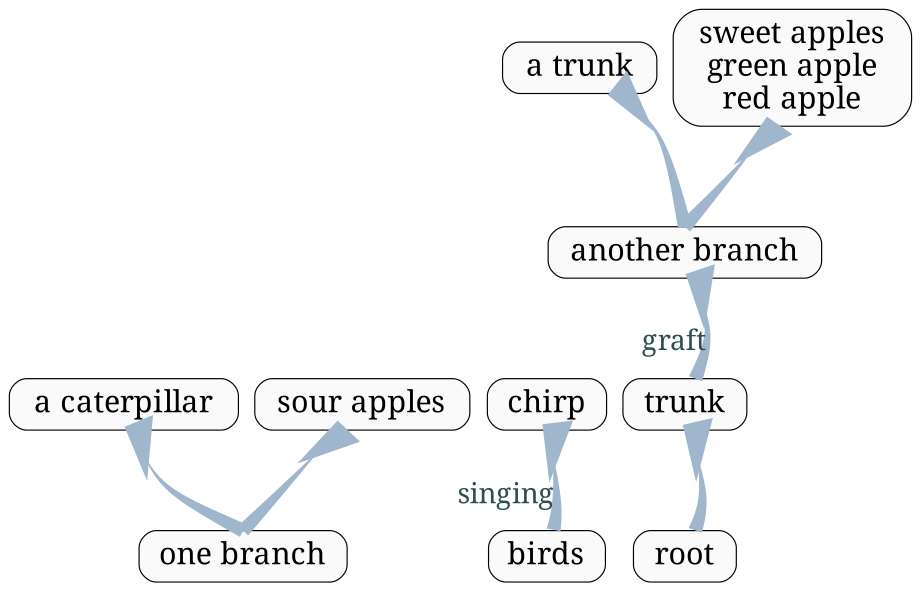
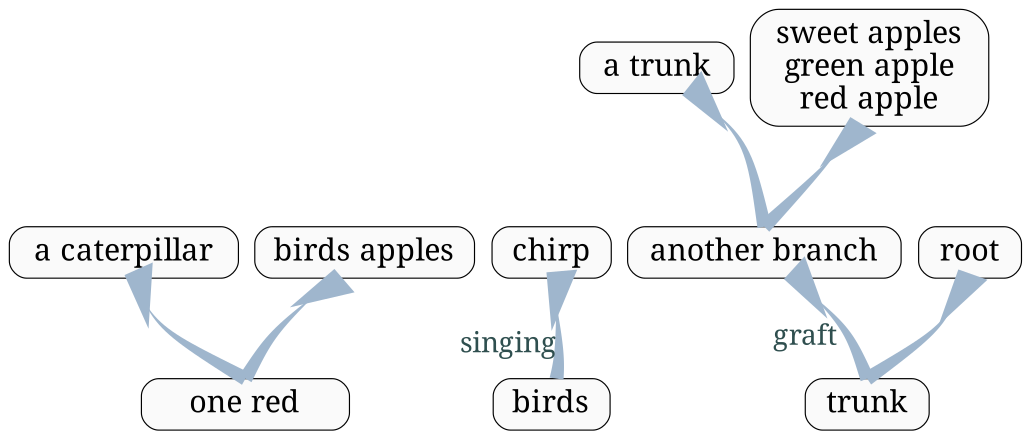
node "sour apples": label "sour apples" -> "birds apples"
edge "root" -> "trunk": reversed
node "one branch": label "one branch" -> "one red"
